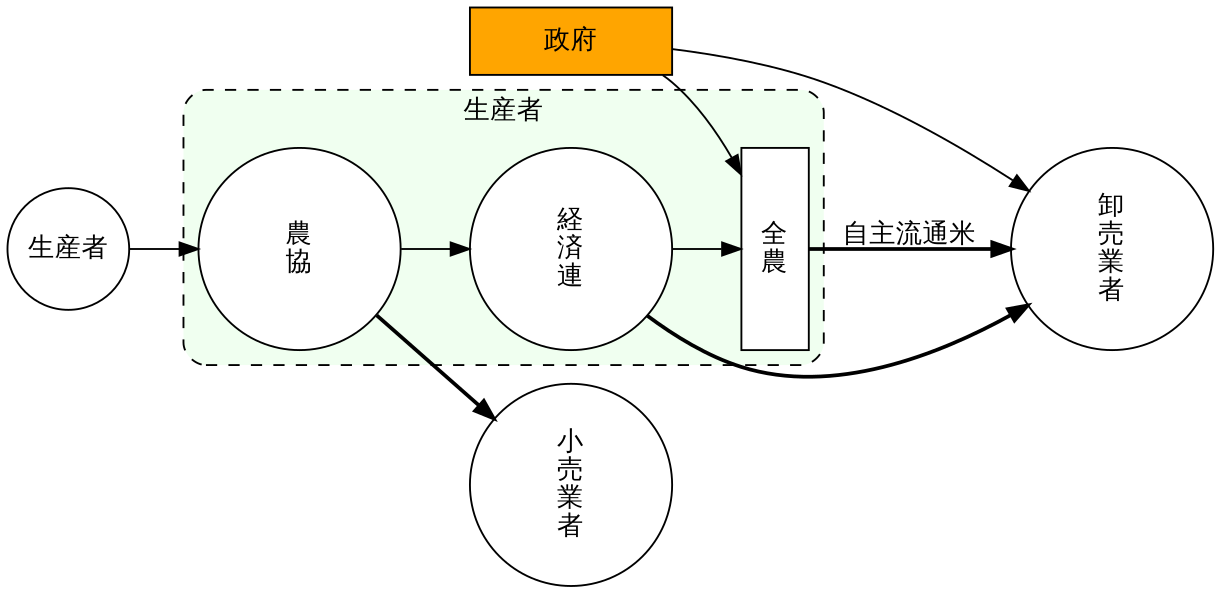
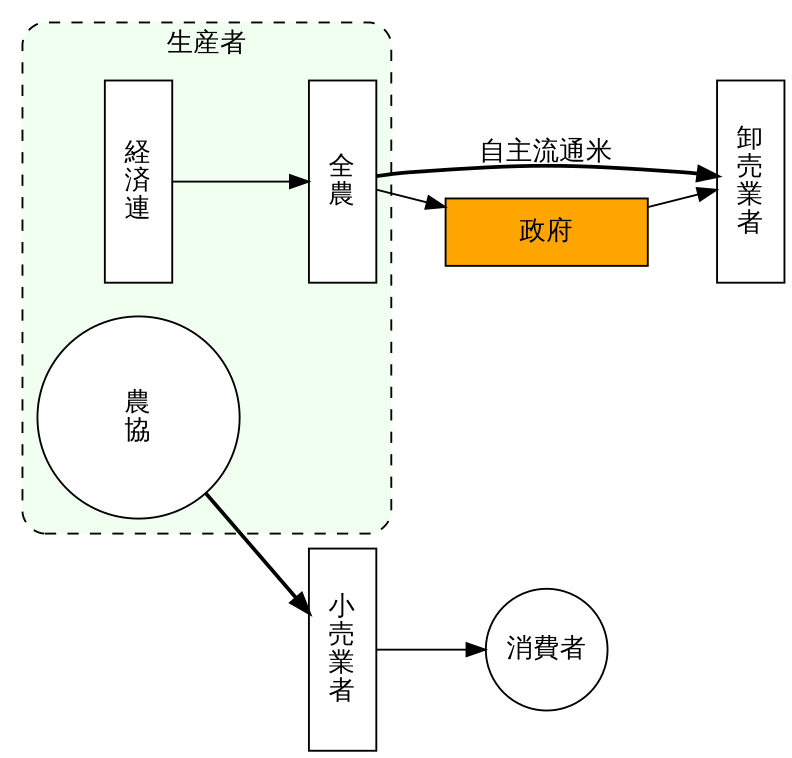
edge "政府" -> "全 農": reversed
node "生産者": removed
edge "農 協" -> "経 済 連": removed
node "経 済 連": shape circle -> box
node "卸 売 業 者": shape circle -> box
edge "経 済 連" -> "卸 売 業 者": removed
node "小 売 業 者": shape circle -> box
node "消費者": added
